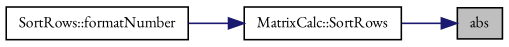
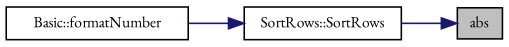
node "SortRows::formatNumber": label "SortRows::formatNumber" -> "Basic::formatNumber"
node "MatrixCalc::SortRows": label "MatrixCalc::SortRows" -> "SortRows::SortRows"
